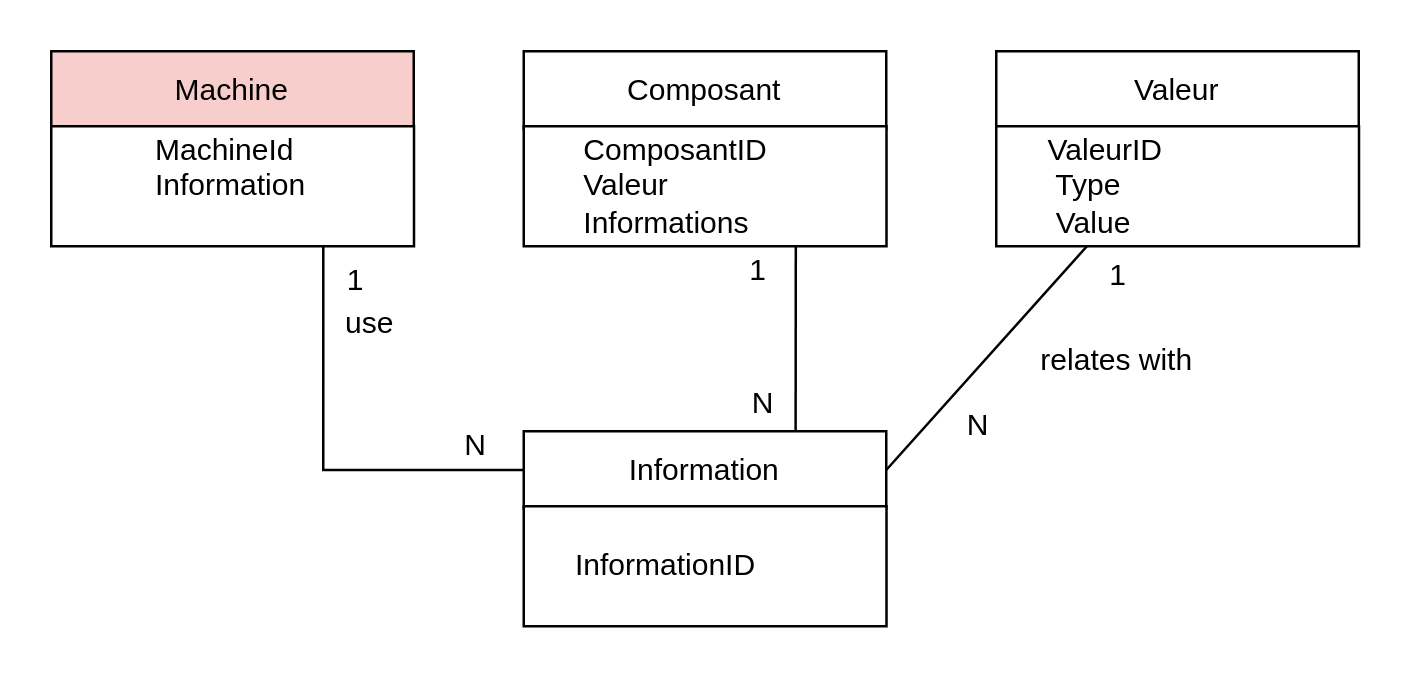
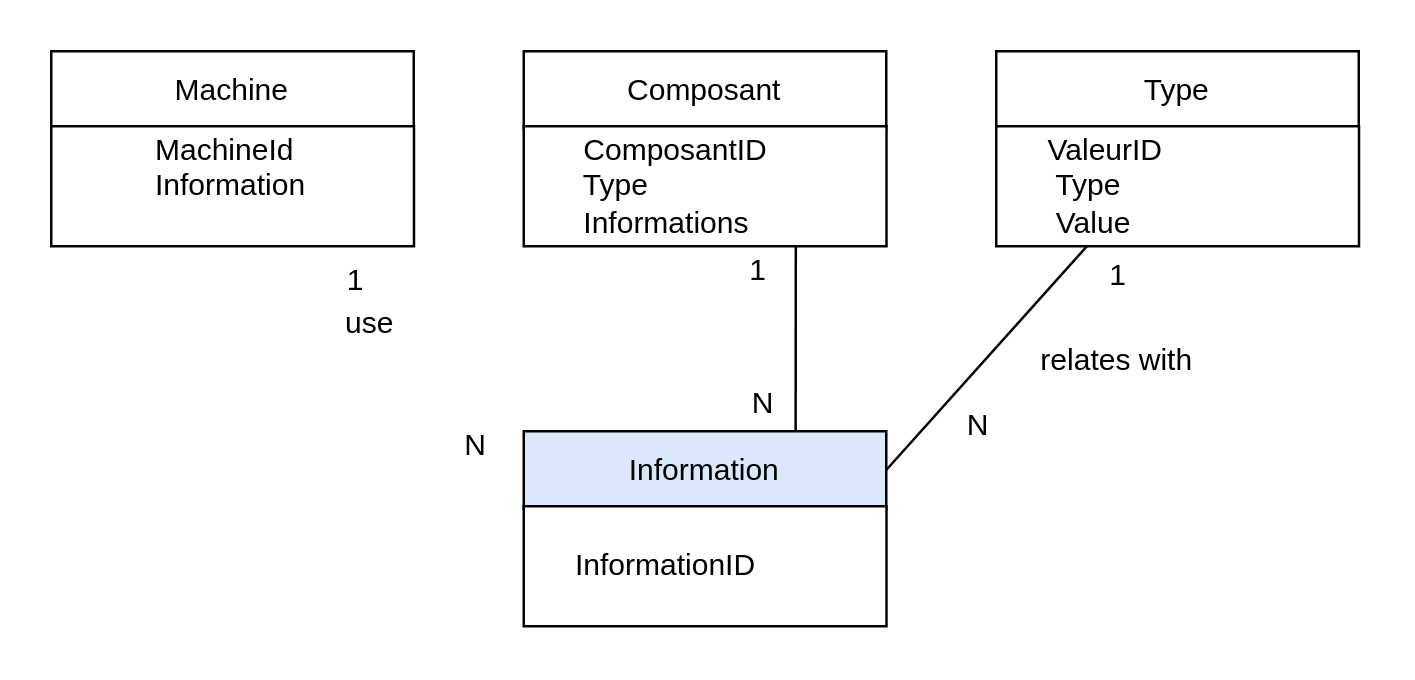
node "Machine": fillcolor #f8cecc -> #ffffff
node "Valeur": label "Valeur" -> "Type"
node "ComposantID Valeur Informations": label "ComposantID Valeur Informations" -> "ComposantID Type Informations"
edge "MachineId Information" -- "Information": removed
node "Information": fillcolor #ffffff -> #dae8fc
